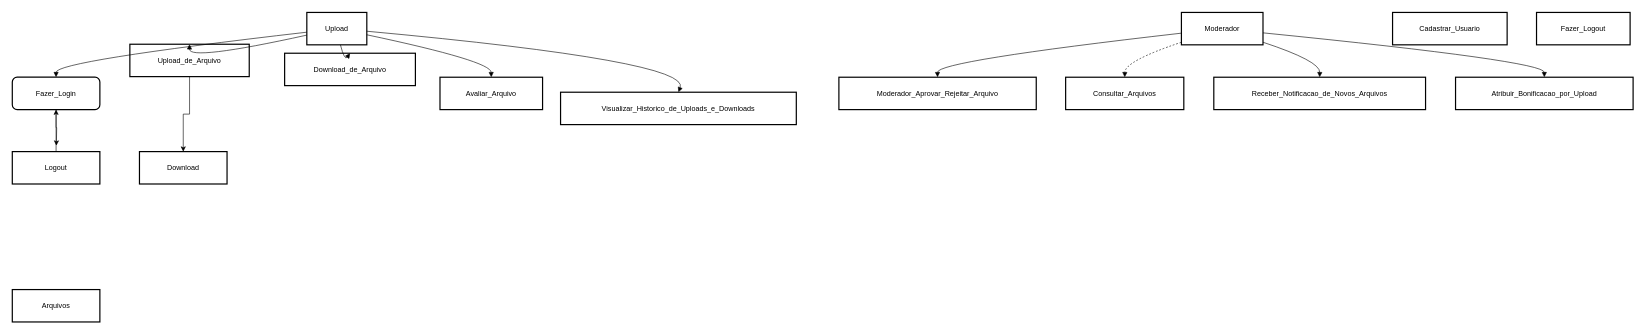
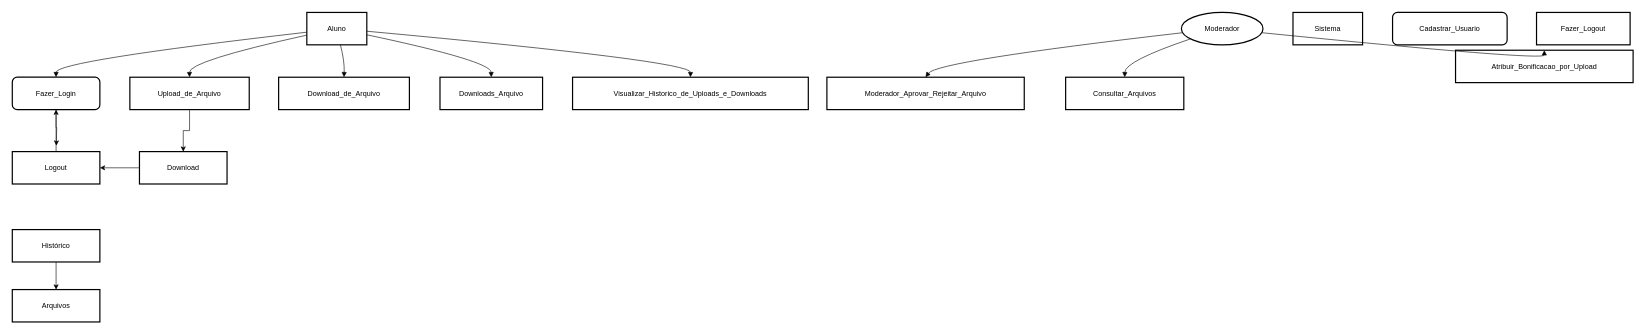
node "Upload": label "Upload" -> "Aluno"
node "Moderador": shape rectangle -> ellipse
node "Sistema": added
node "Cadastrar_Usuario": shape rectangle -> rounded rectangle
edge "Moderador" -> "Receber_Notificacao_de_Novos_Arquivos": removed
edge "Moderador" -> "Consultar_Arquivos": style dashed -> solid
node "Upload_de_Arquivo": moved (190, 60) -> (190, 93)
node "Download_de_Arquivo": moved (350, 69) -> (344, 93)
node "Avaliar_Arquivo": label "Avaliar_Arquivo" -> "Downloads_Arquivo"
node "Moderador_Aprovar_Rejeitar_Arquivo": moved (938, 93) -> (926, 93)
node "Receber_Notificacao_de_Novos_Arquivos": removed
node "Atribuir_Bonificacao_por_Upload": moved (1545, 93) -> (1545, 66)
node "Visualizar_Historico_de_Uploads_e_Downloads": moved (679, 108) -> (691, 93)
edge "Download" -> "Logout": added
node "Histórico": added
edge "Histórico" -> "Arquivos": added
